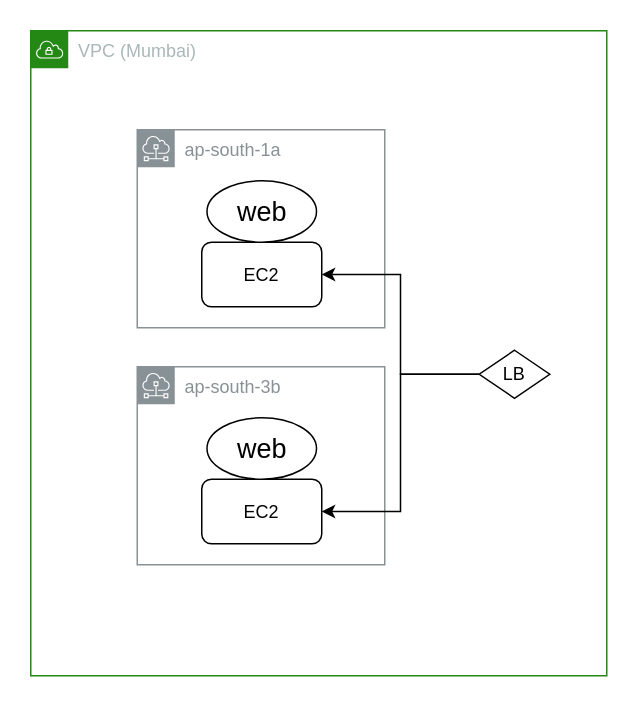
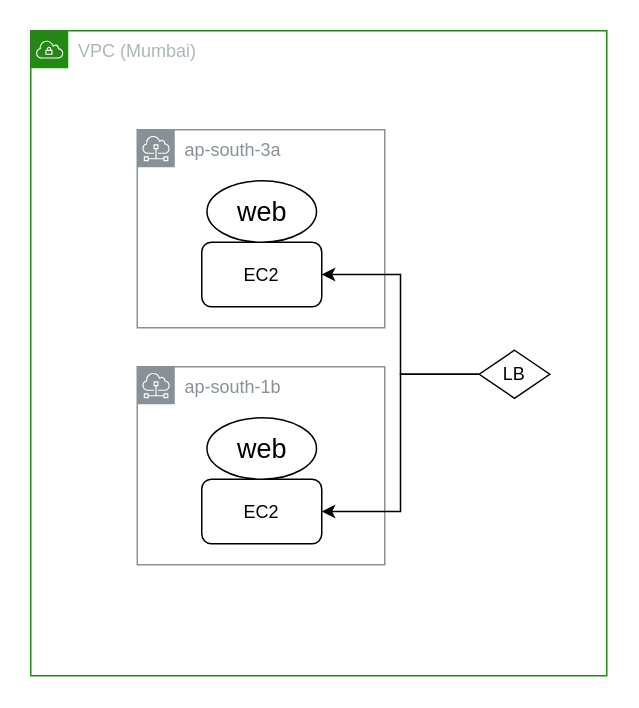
node "ap-south-1a": label "ap-south-1a" -> "ap-south-3a"
node "ap-south-3b": label "ap-south-3b" -> "ap-south-1b"
